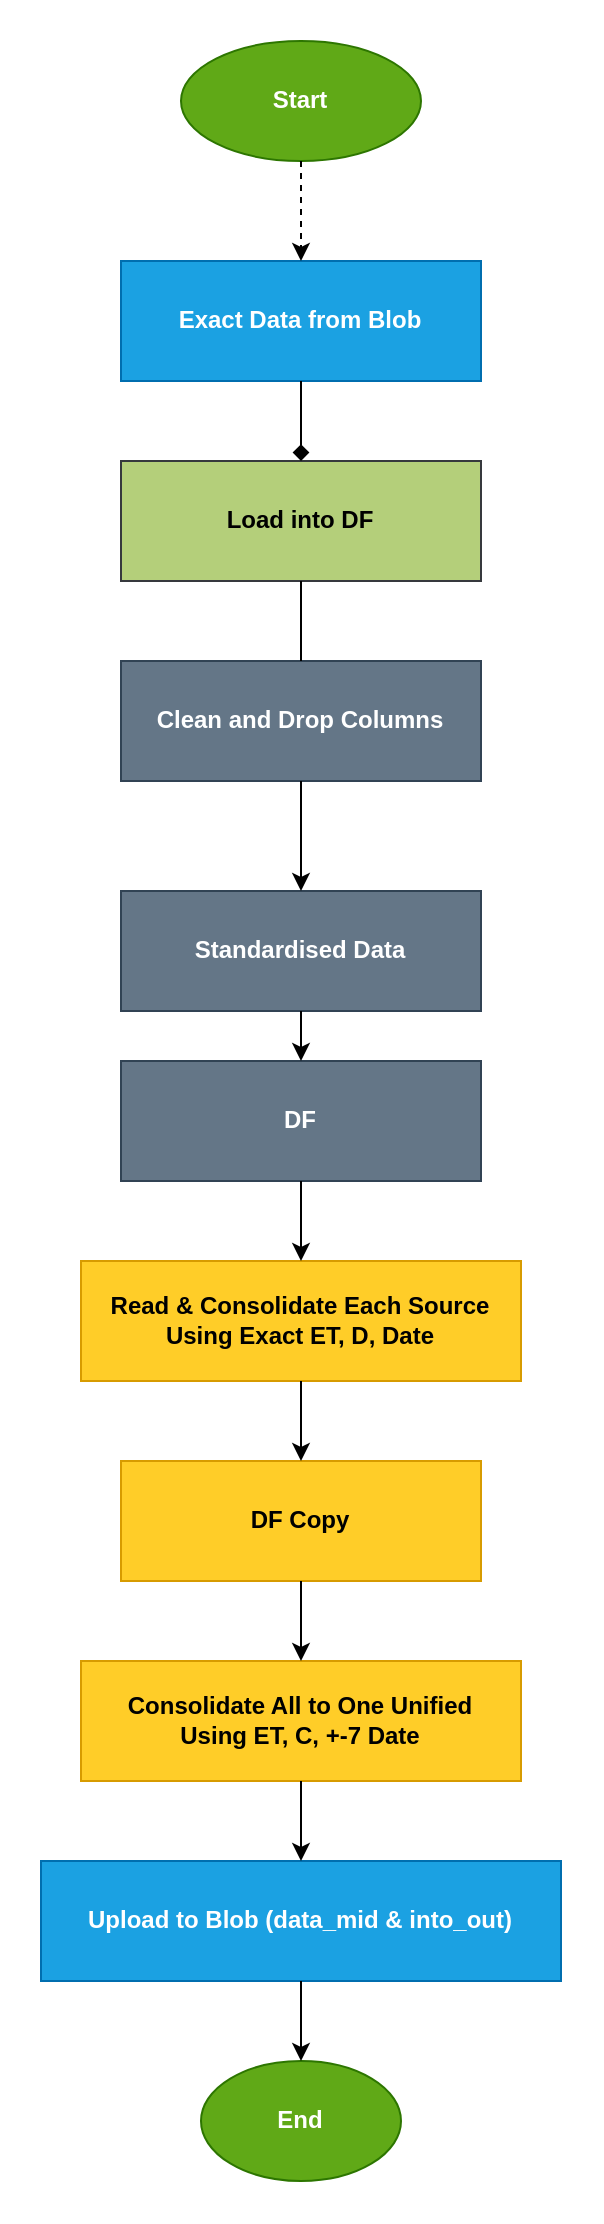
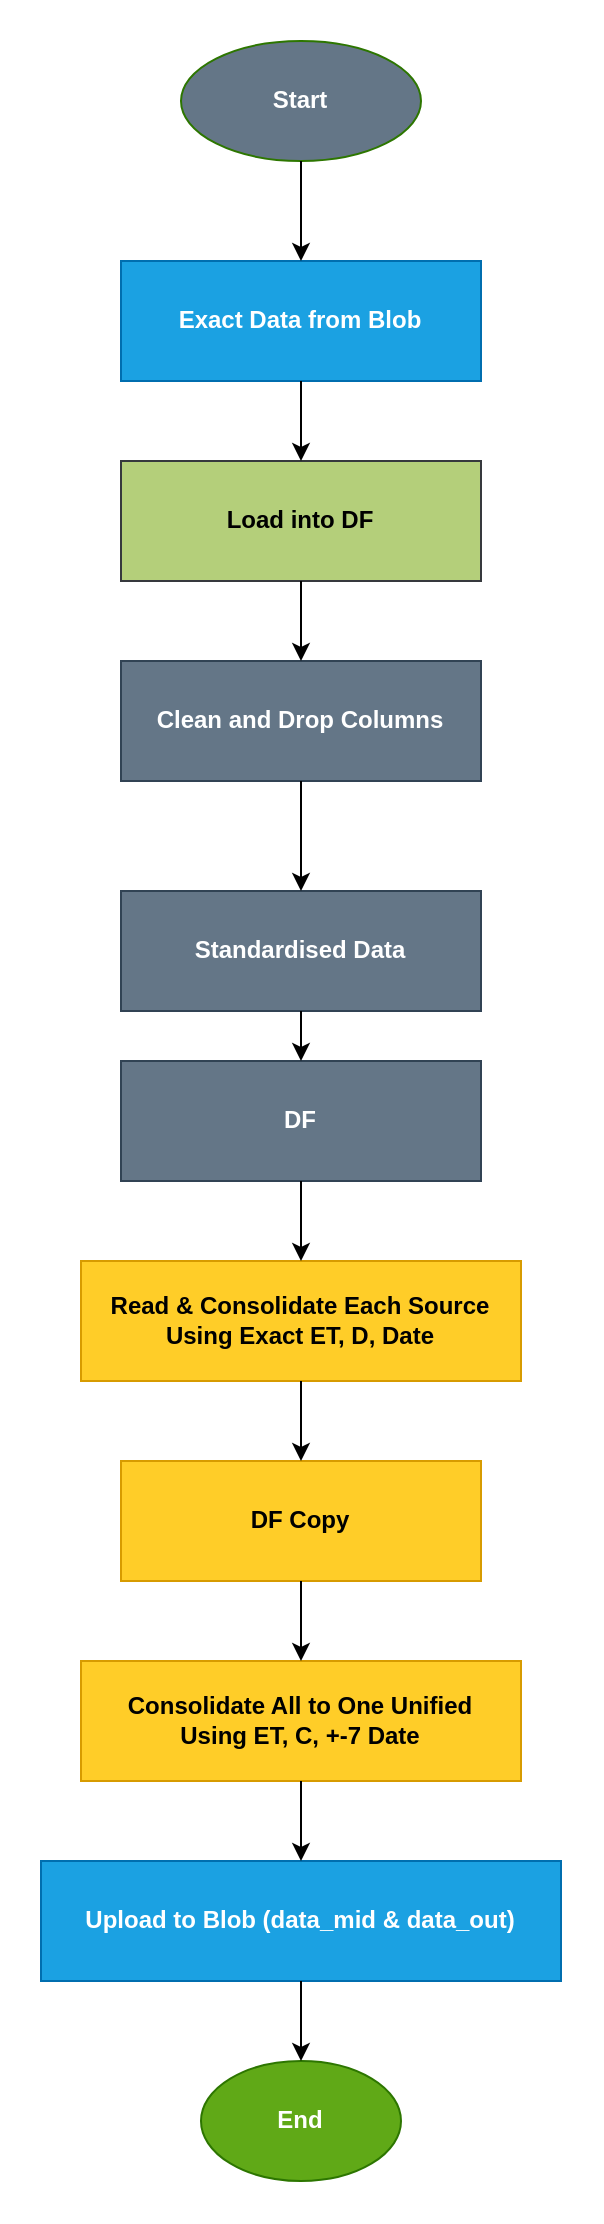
node "Start": fillcolor #60a917 -> #647687
edge "Start" -> "Exact Data from Blob": style dashed -> solid
edge "Exact Data from Blob" -> "Load into DF": arrowhead diamond -> classic
edge "Load into DF" -- "Clean and Drop Columns": arrowhead none -> classic
node "Upload to Blob (data_mid & into_out)": label "Upload to Blob (data_mid & into_out)" -> "Upload to Blob (data_mid & data_out)"
